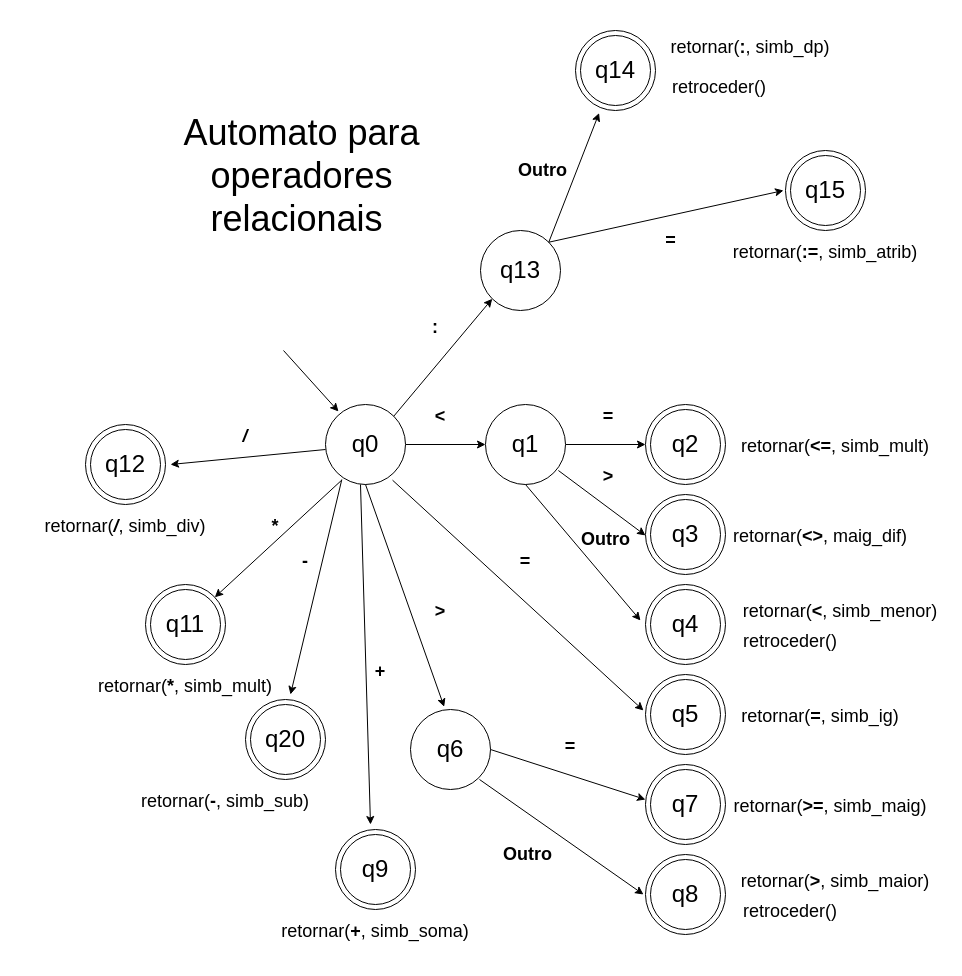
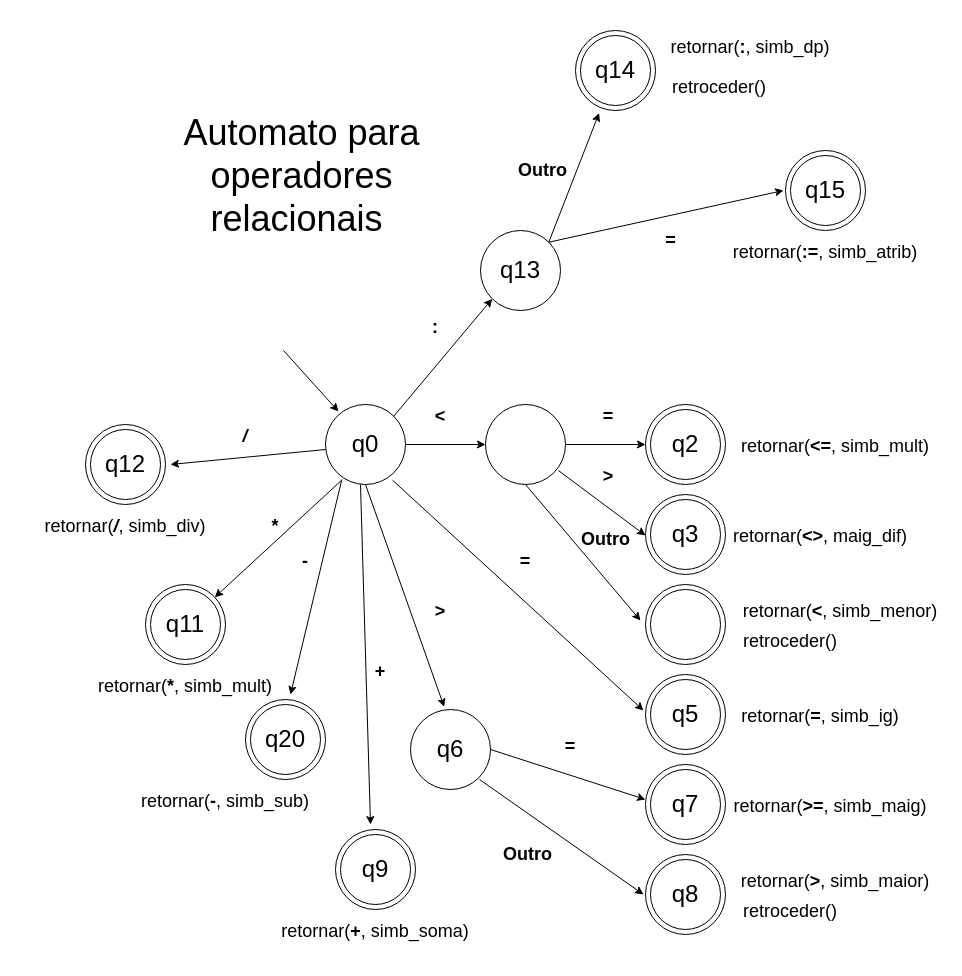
node "q1": removed
node "q4": removed
